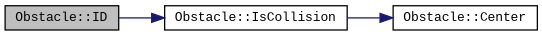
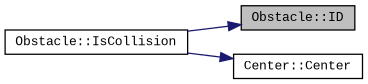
edge "Obstacle::ID" -> "Obstacle::IsCollision": reversed
node "Obstacle::Center": label "Obstacle::Center" -> "Center::Center"
